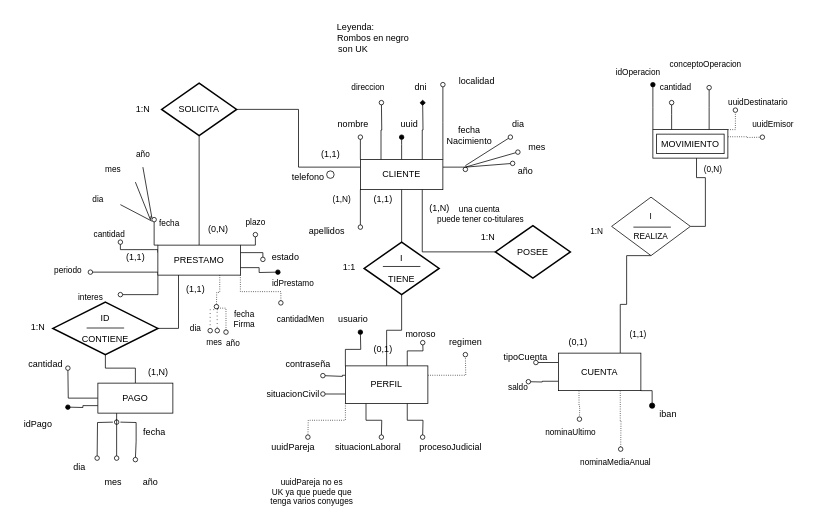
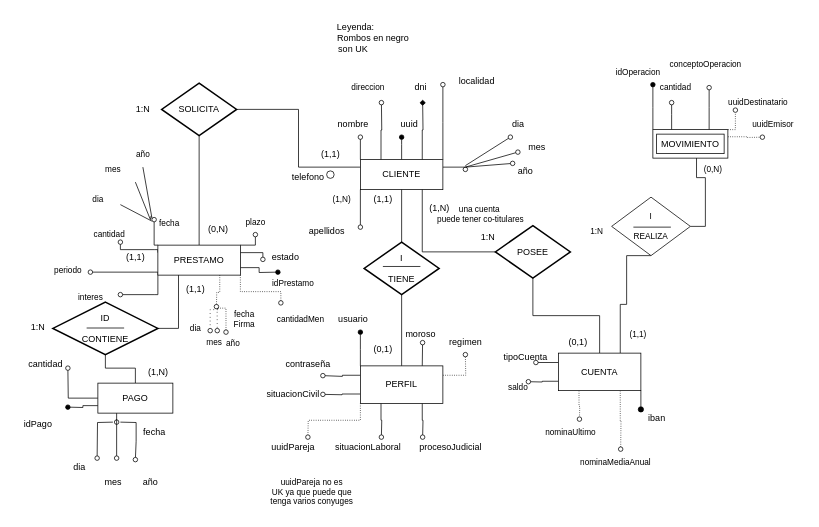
node "fecha Nacimiento": removed
node "1:1": removed
edge "POSEE" -- "CUENTA": added
node "PERFIL": moved (387, 384) -> (402, 384)
node "iban": moved (668, 414) -> (657, 418)
